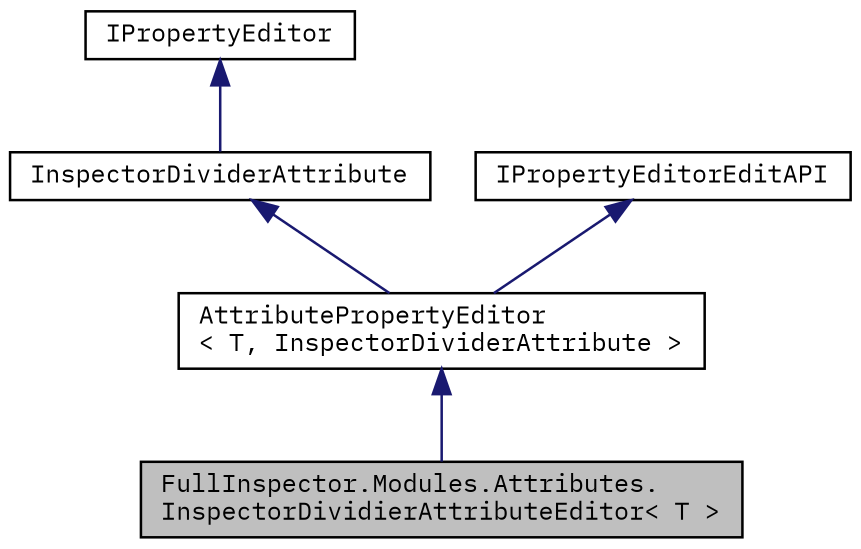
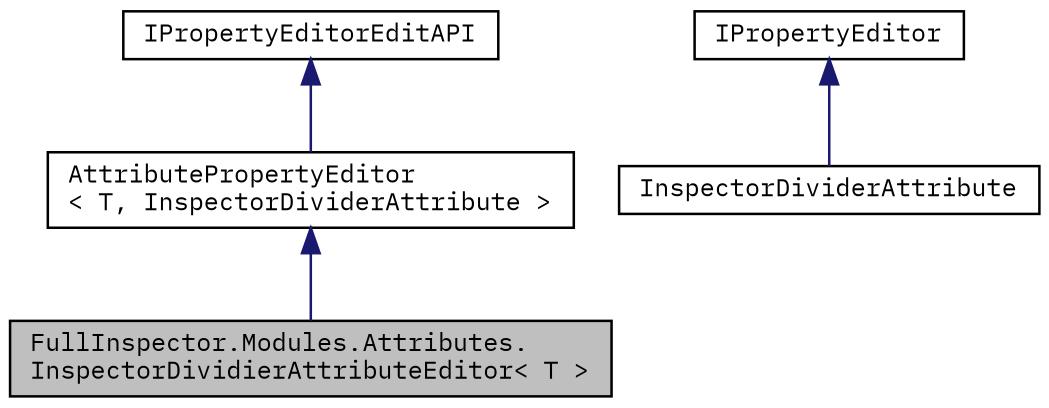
edge "AttributePropertyEditor < T, InspectorDividerAttribute >" -> "InspectorDividerAttribute": removed
